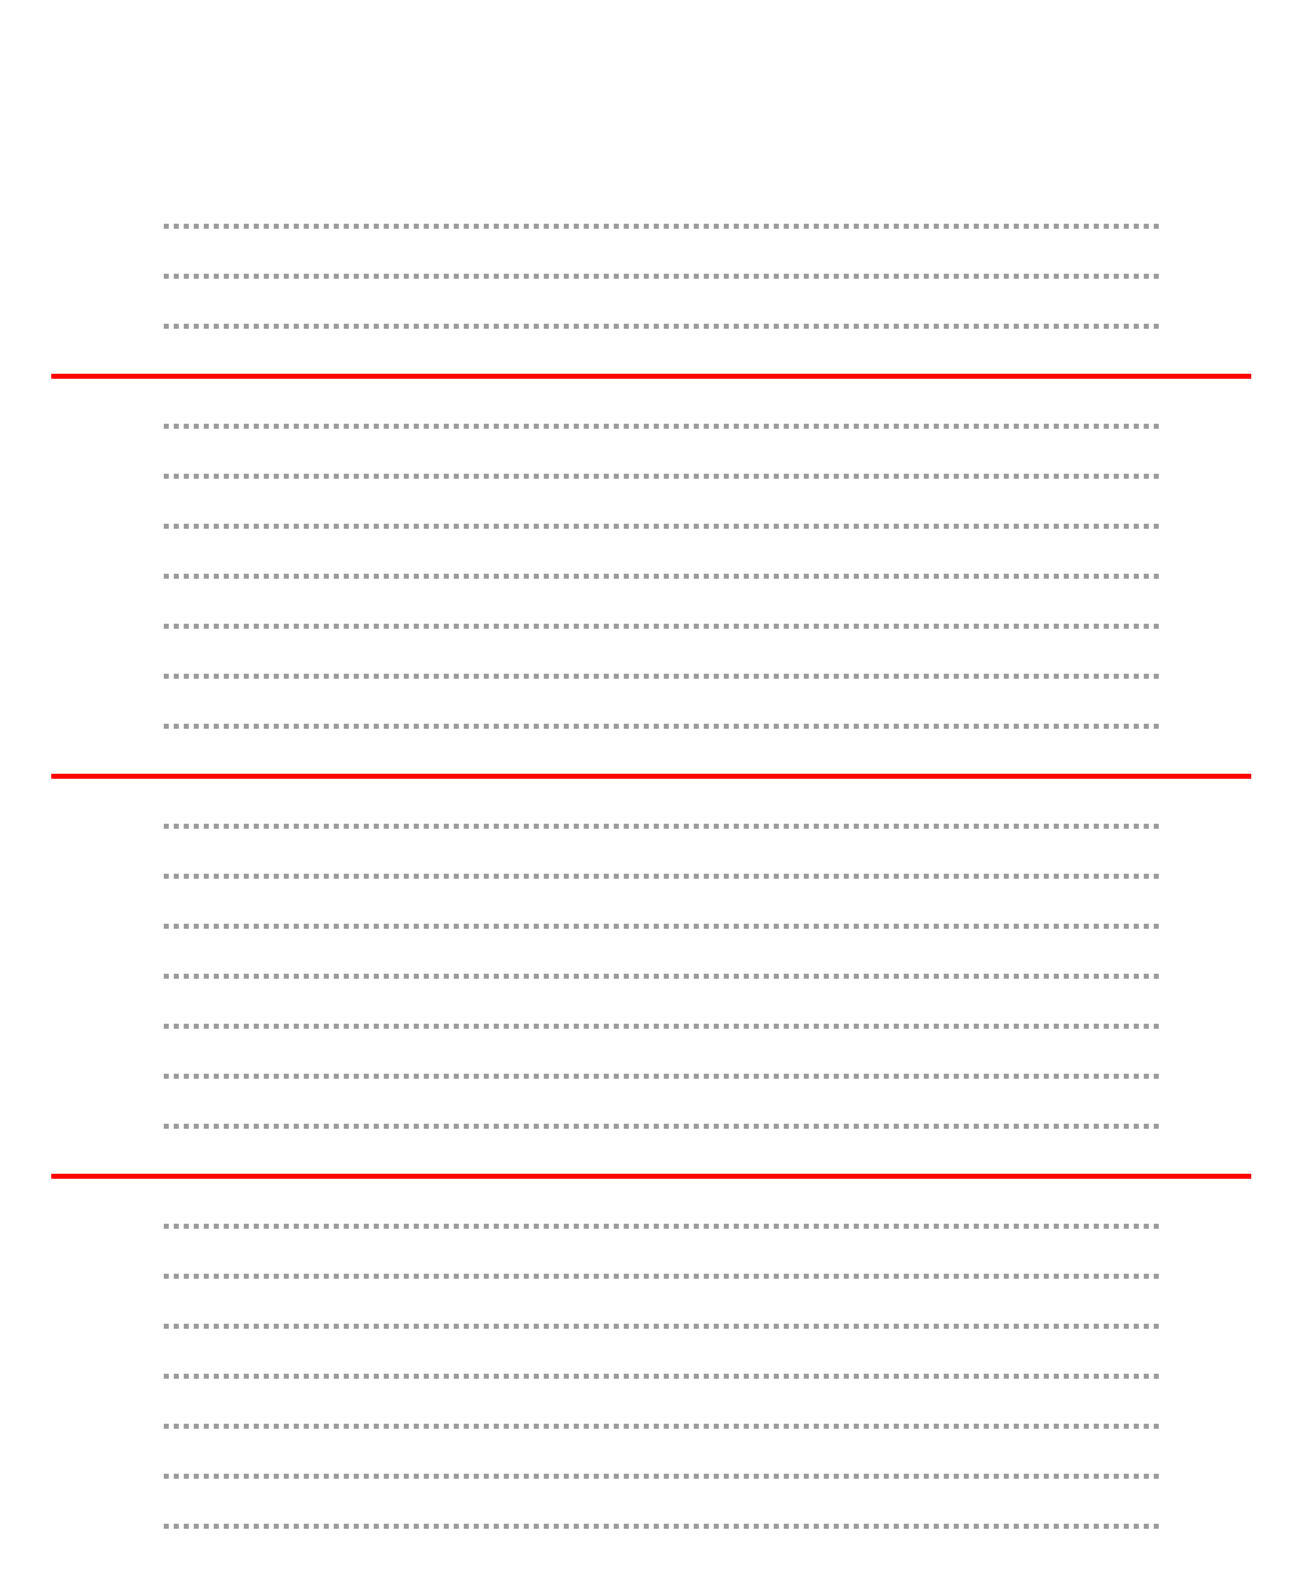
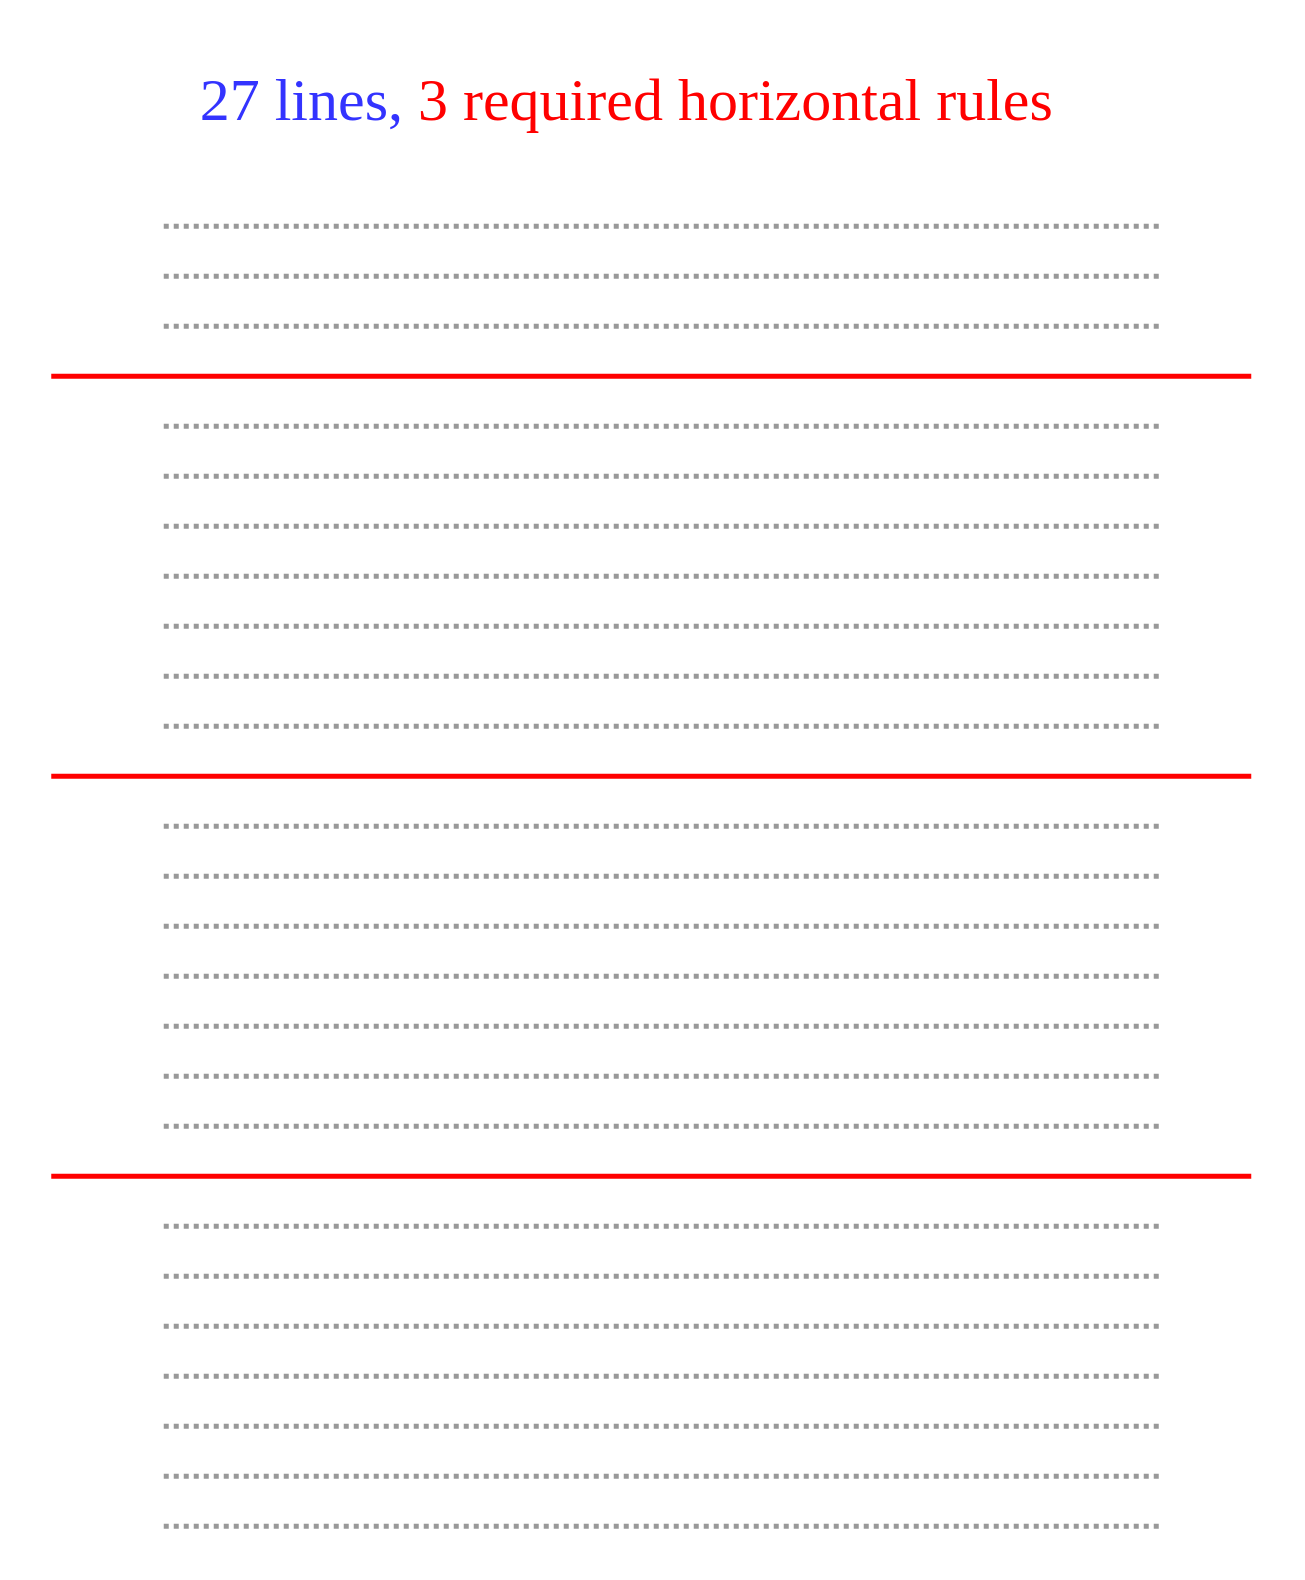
node "27 lines, 3 required horizontal rules": added
